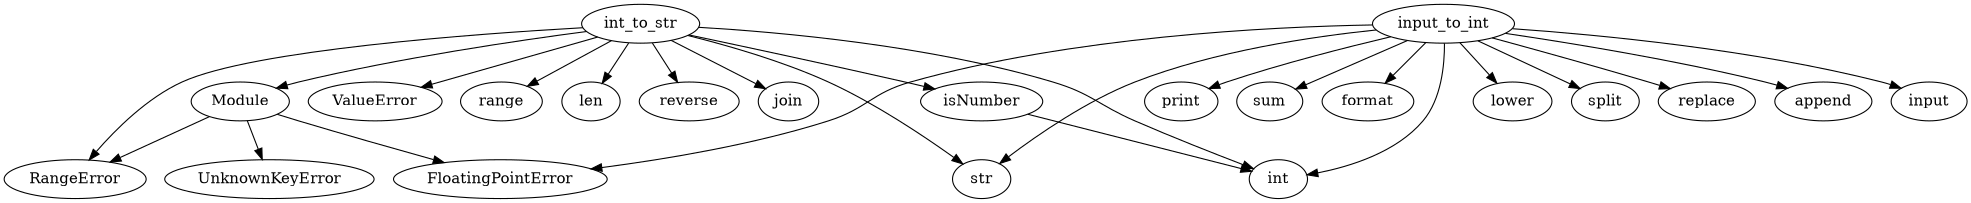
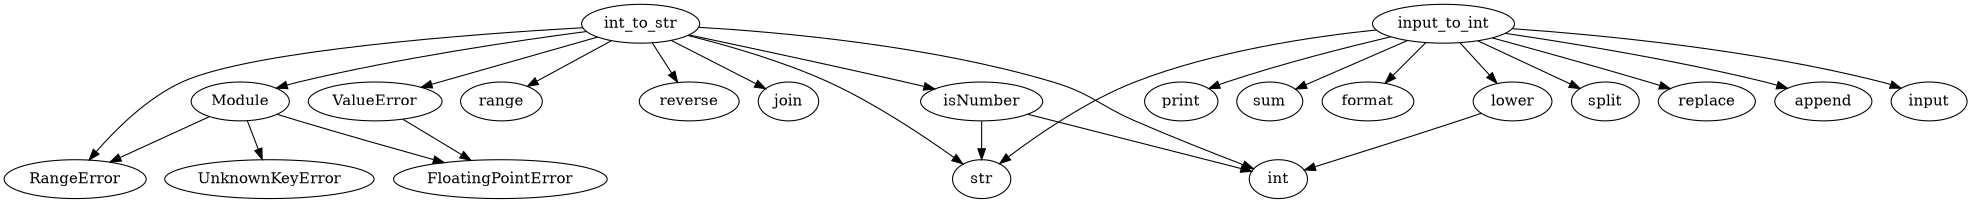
edge "input_to_int" -> "FloatingPointError": now "ValueError" -> "FloatingPointError"
node "len": removed
edge "input_to_int" -> "int": now "lower" -> "int"
edge "isNumber" -> "str": added
